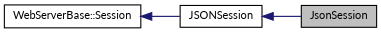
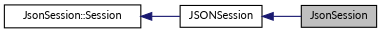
node "WebServerBase::Session": label "WebServerBase::Session" -> "JsonSession::Session"
